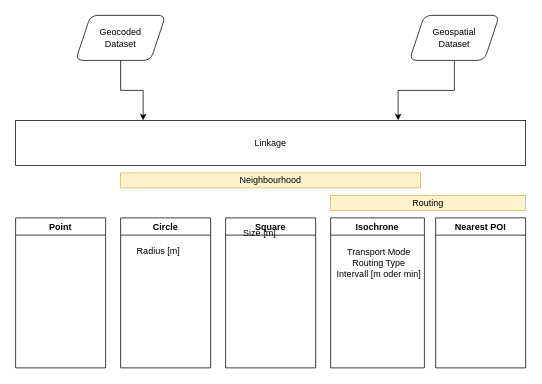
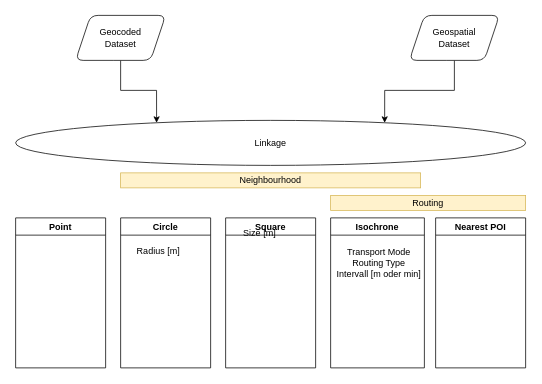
node "Linkage": shape rectangle -> ellipse
